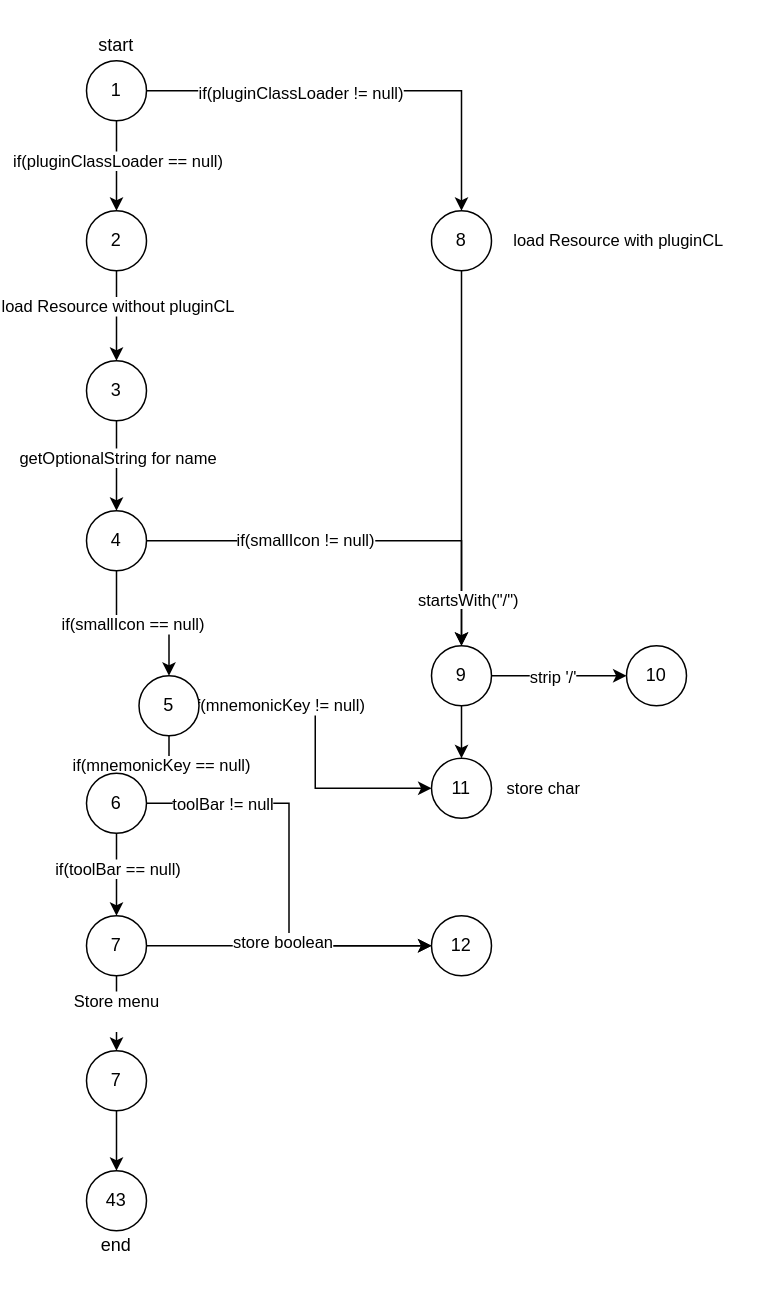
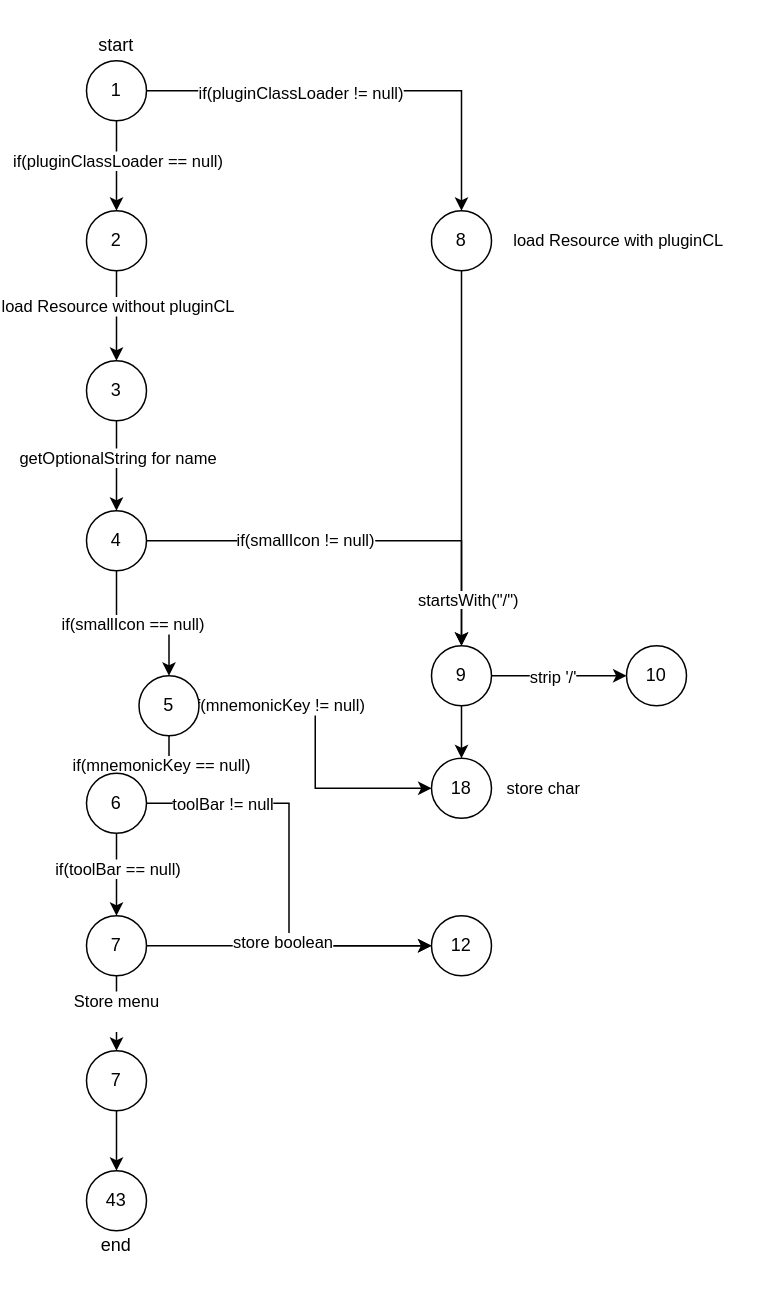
node "11": label "11" -> "18"
